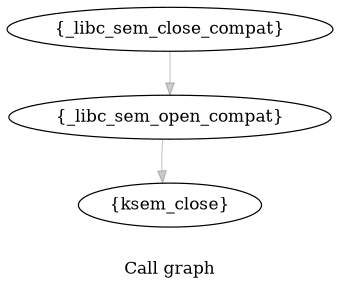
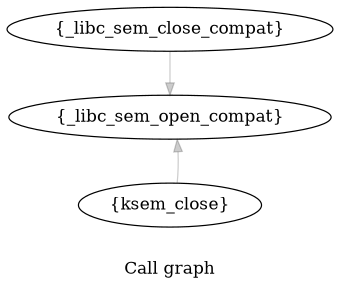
edge "{_libc_sem_open_compat}" -> "{ksem_close}": reversed
